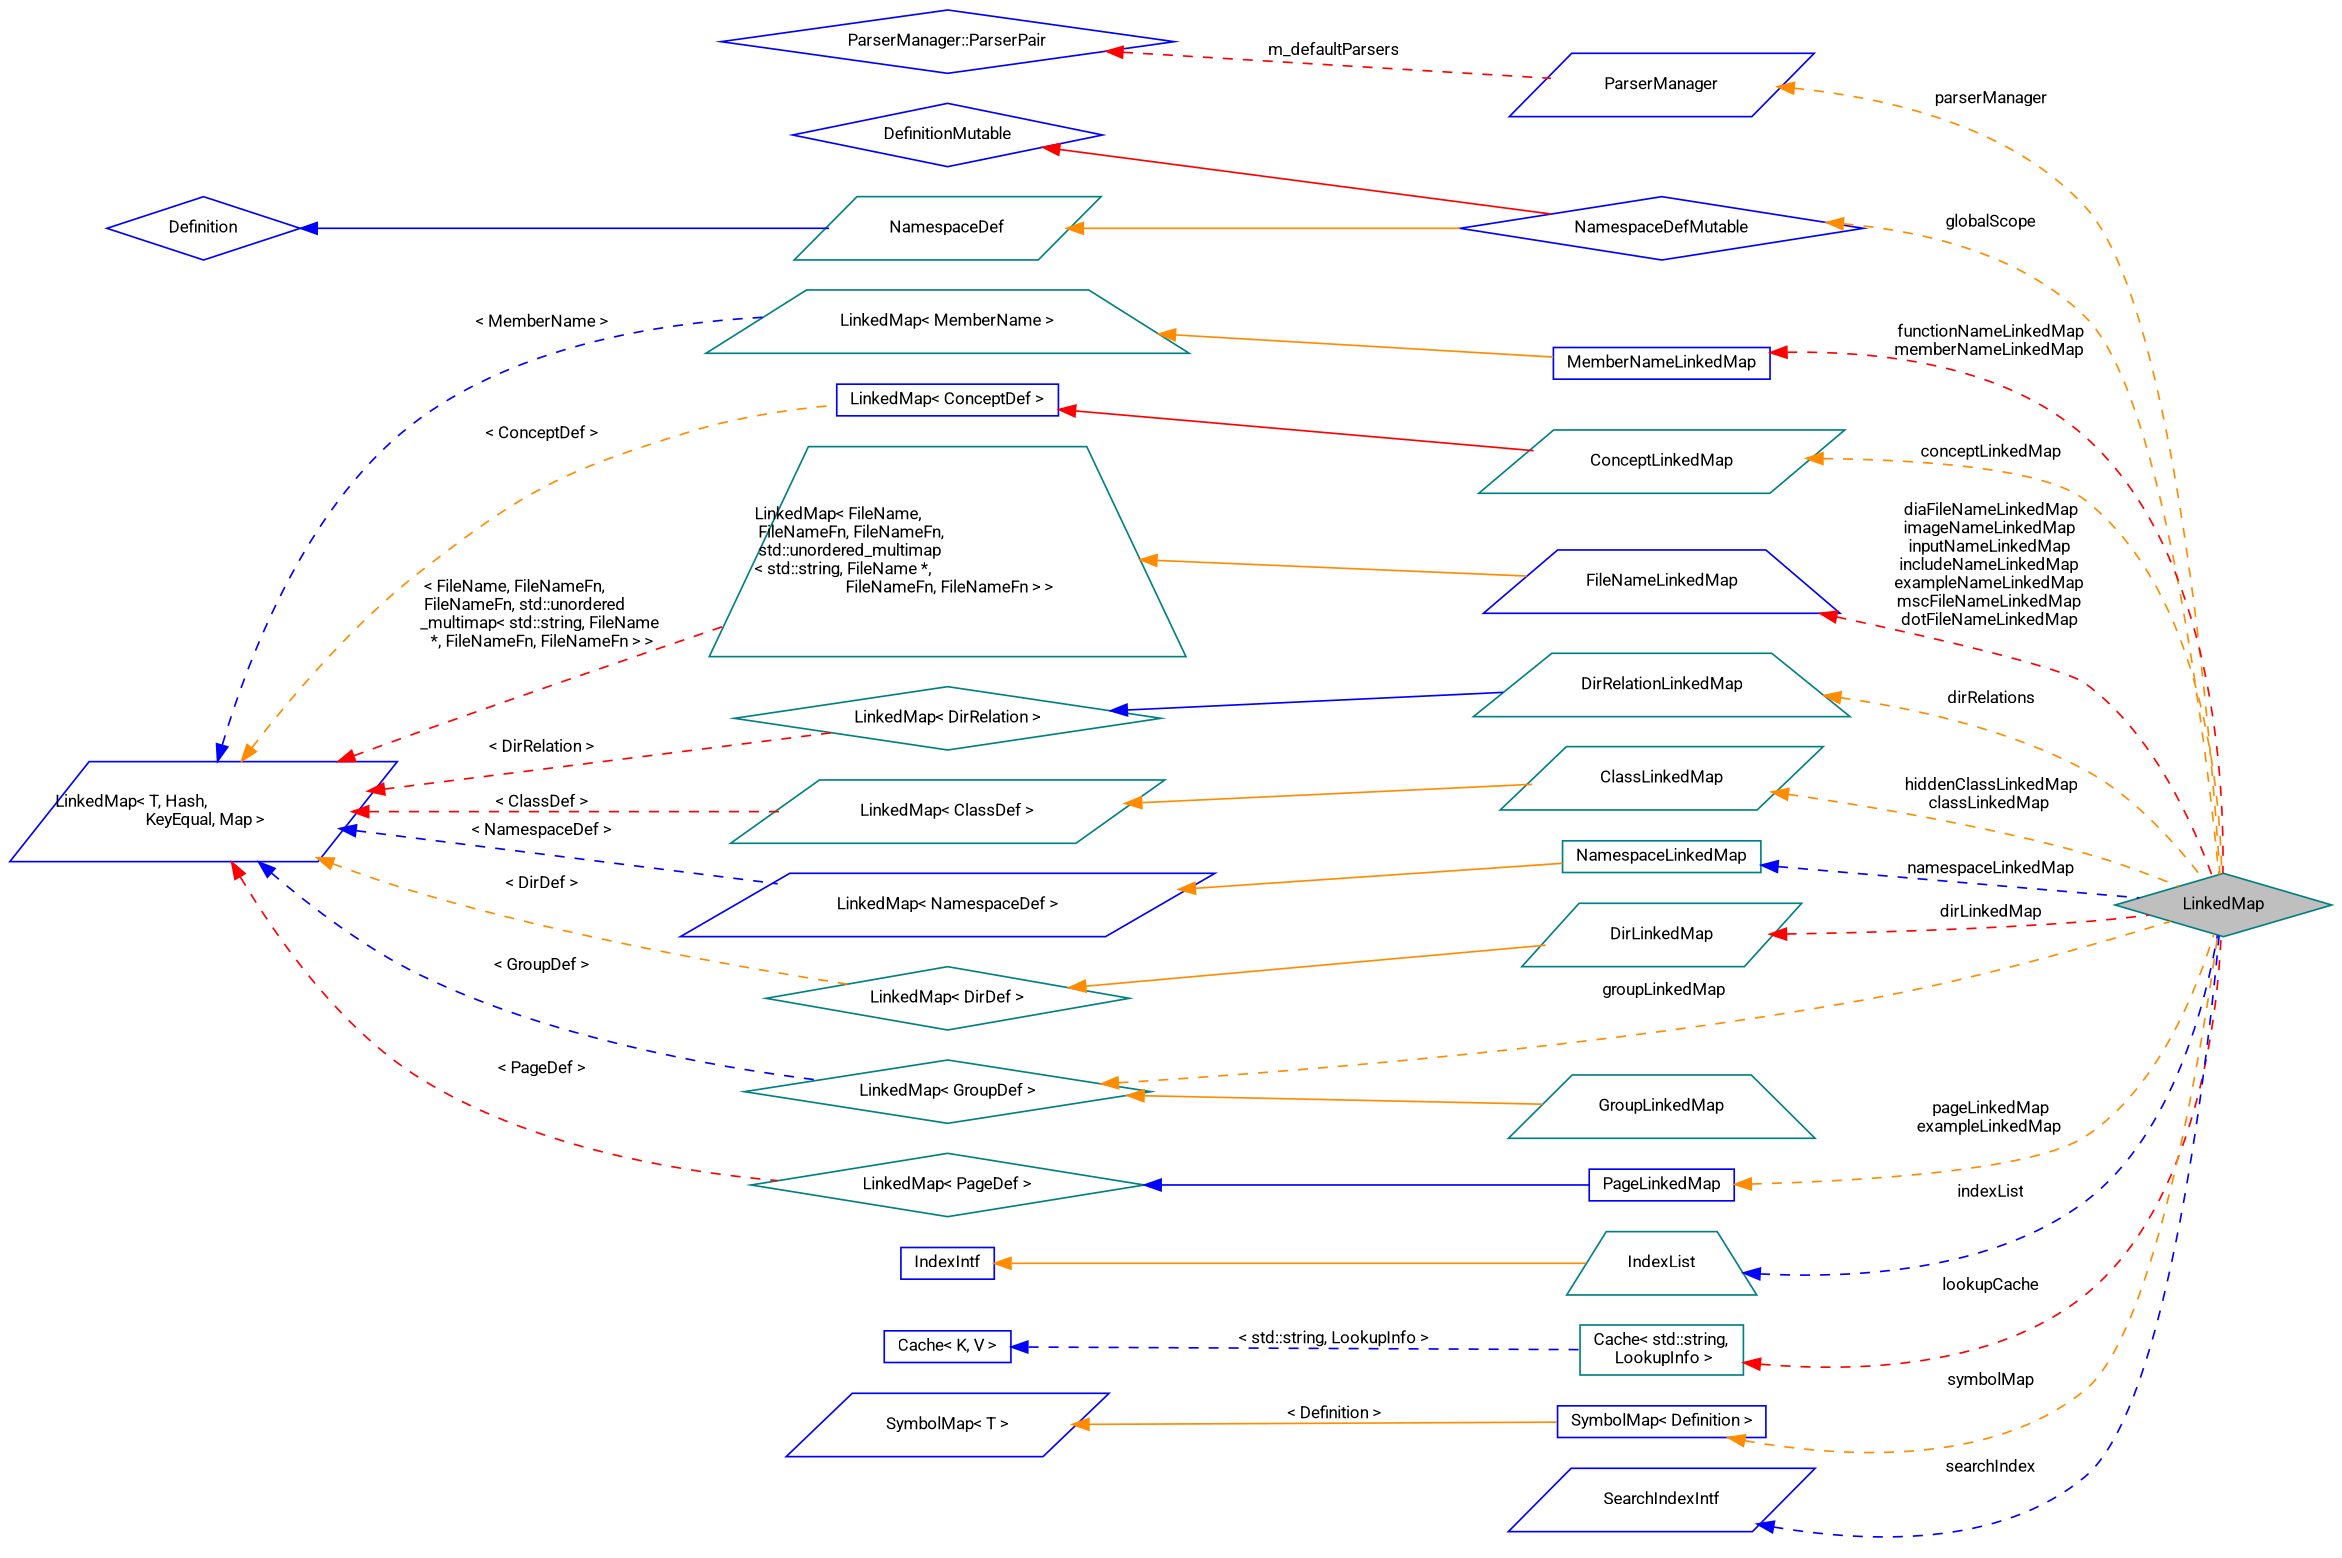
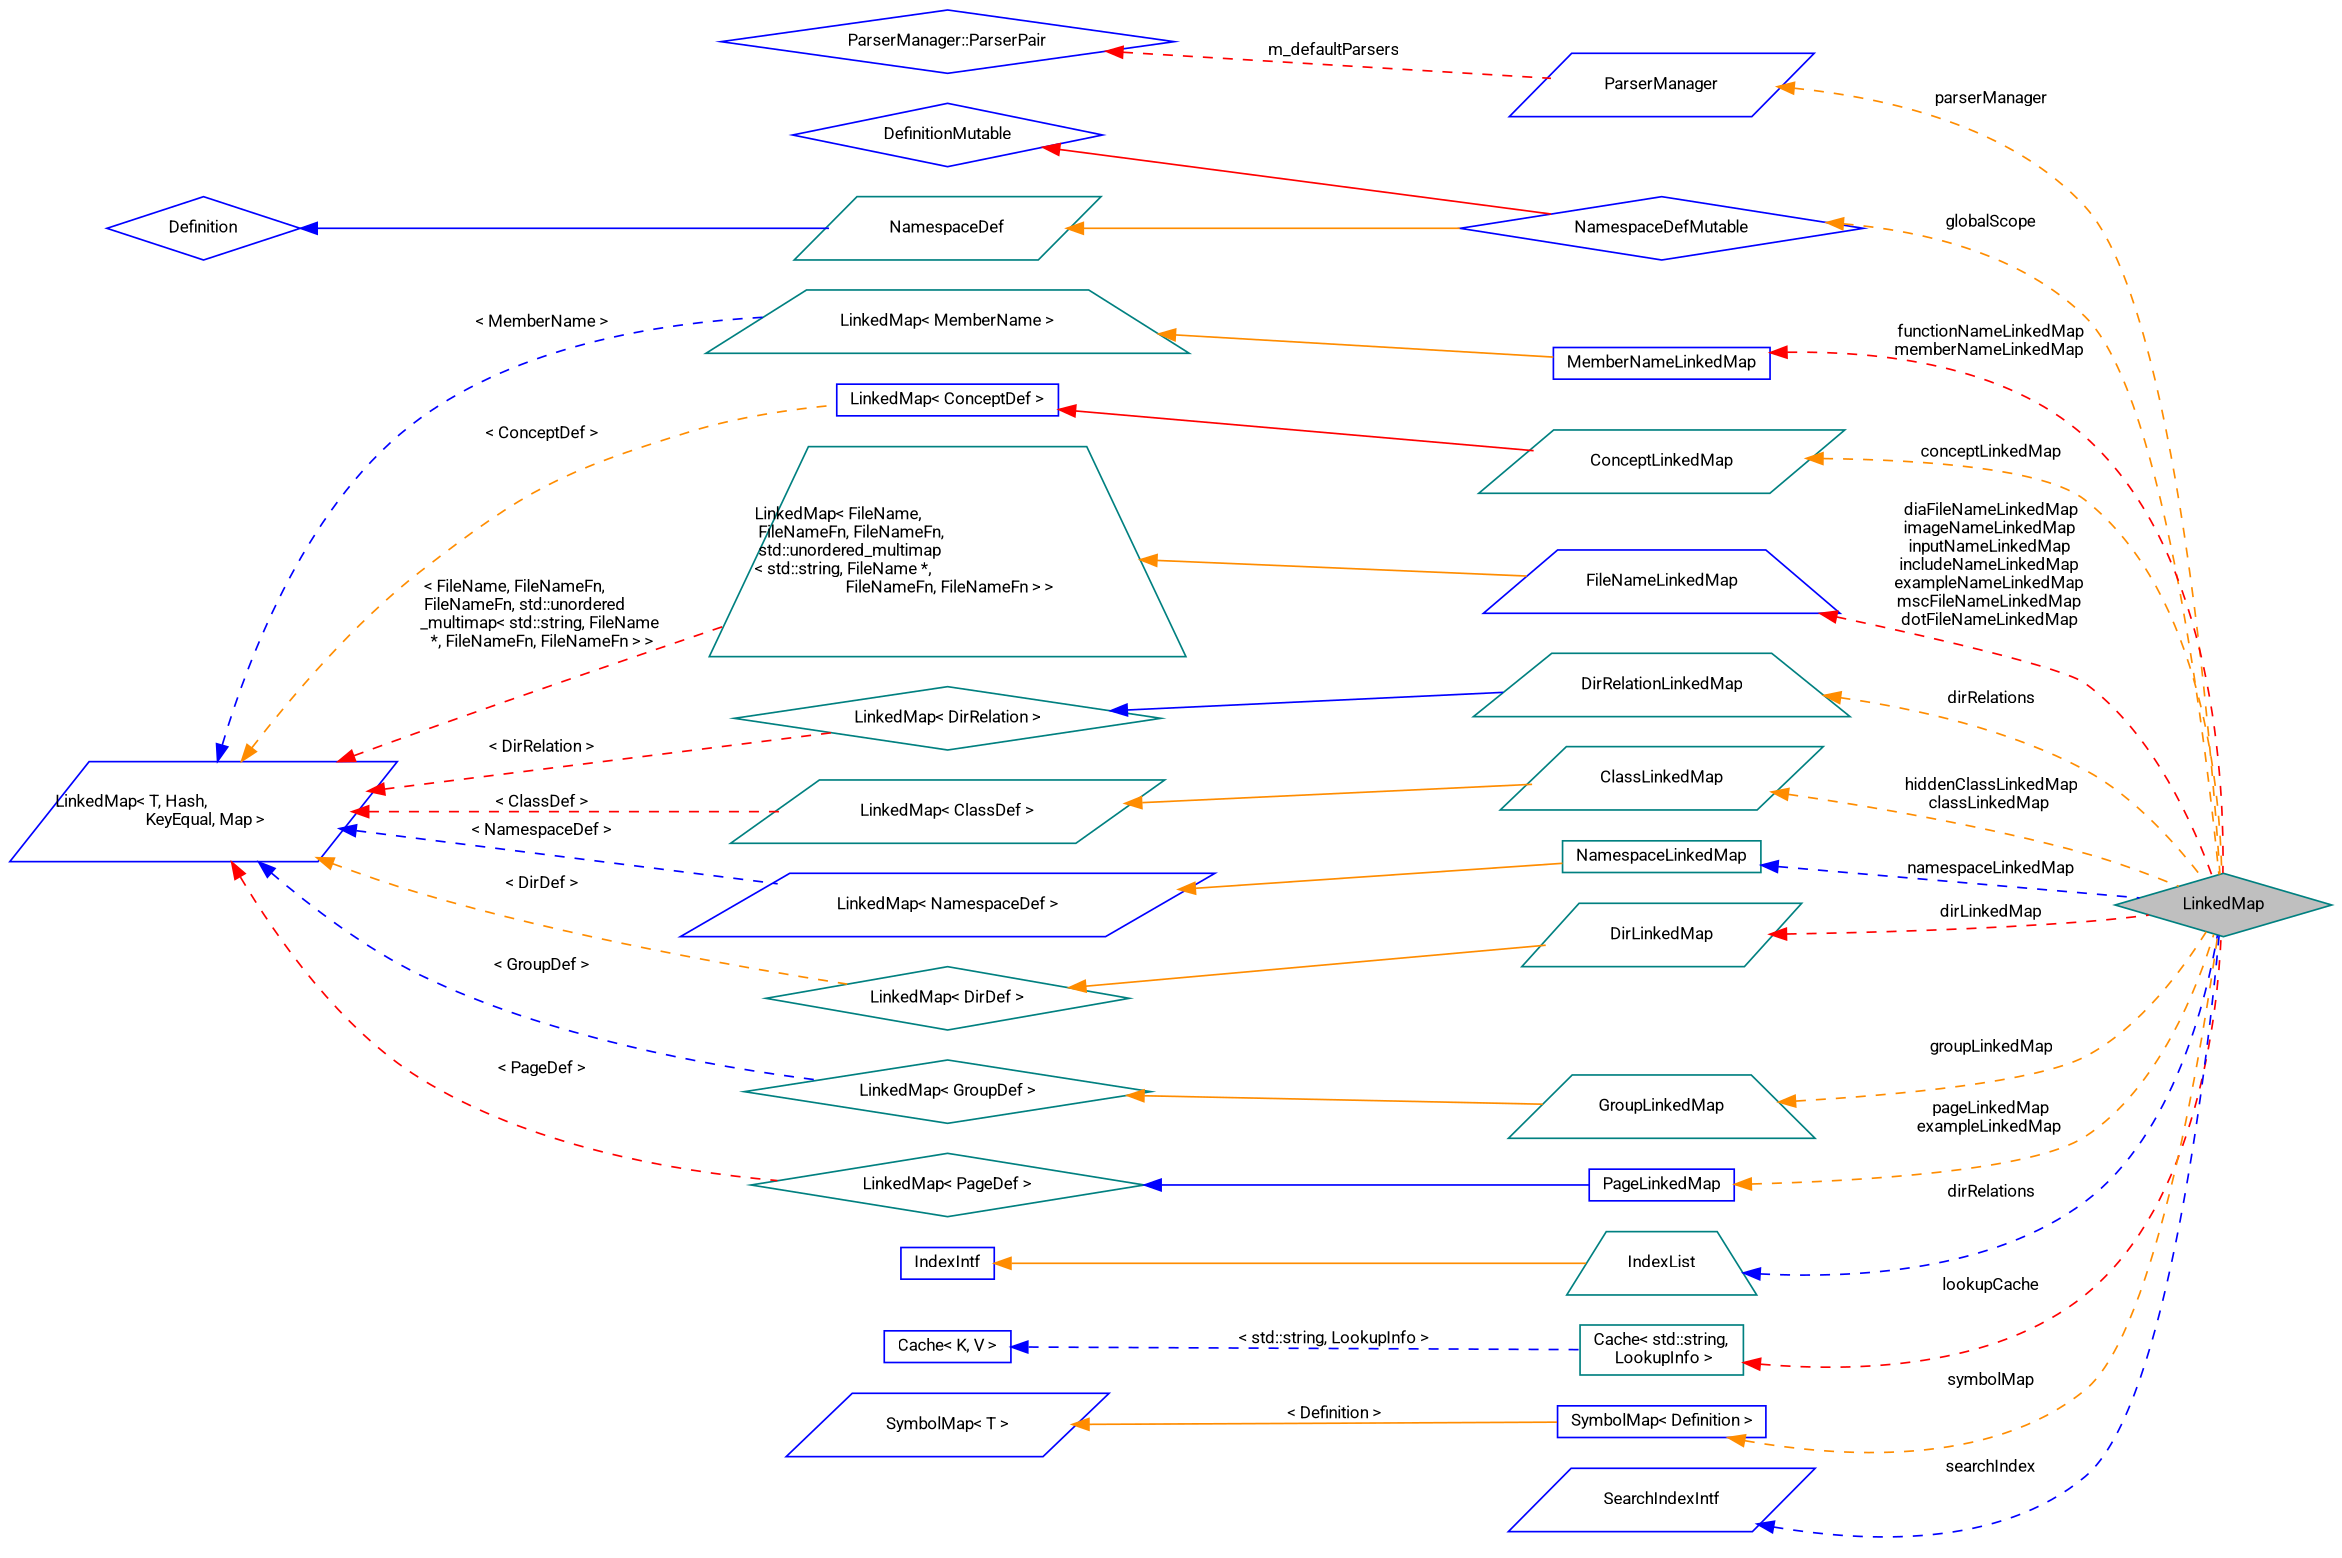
edge "LinkedMap" -> "LinkedMap< GroupDef >": now "LinkedMap" -> "GroupLinkedMap"
edge "LinkedMap" -> "IndexList": label " indexList" -> " dirRelations"
